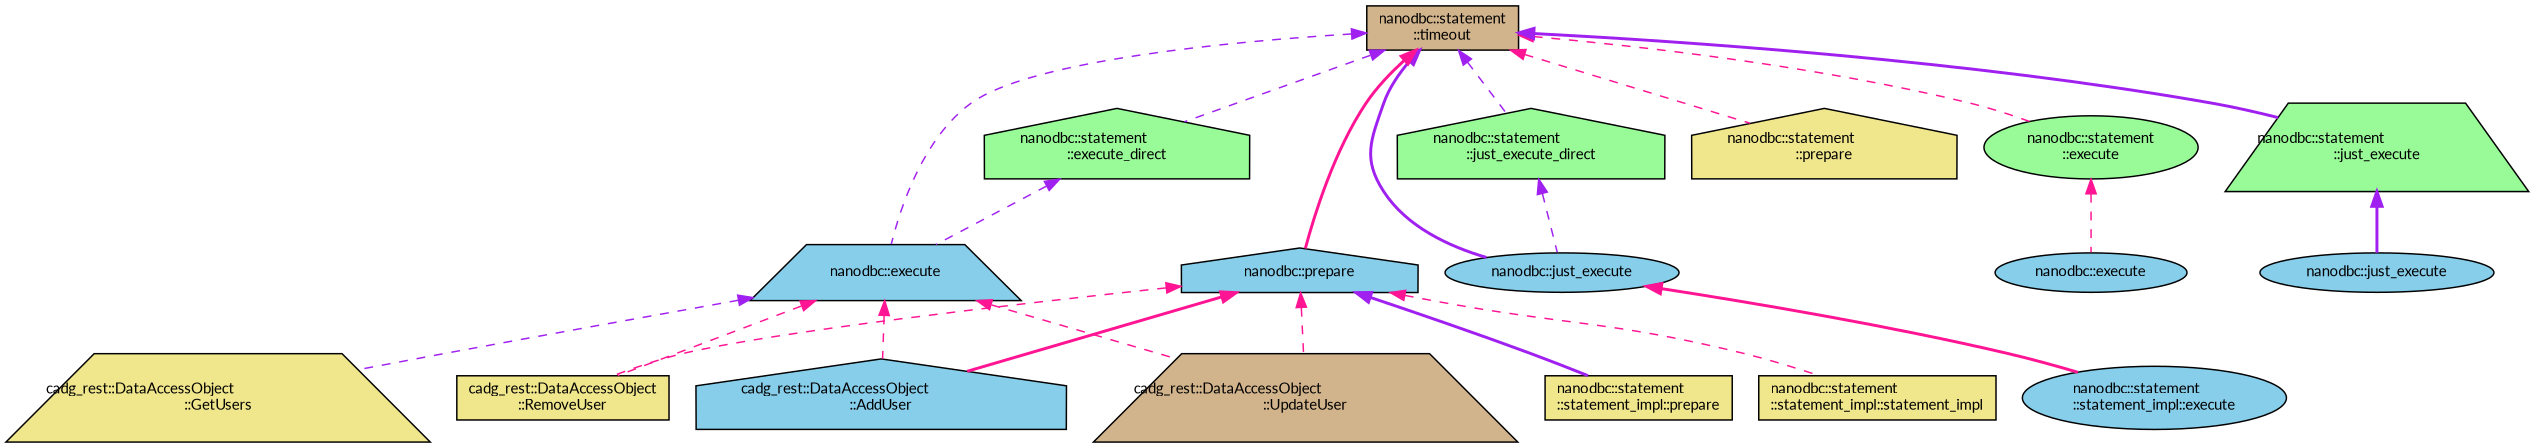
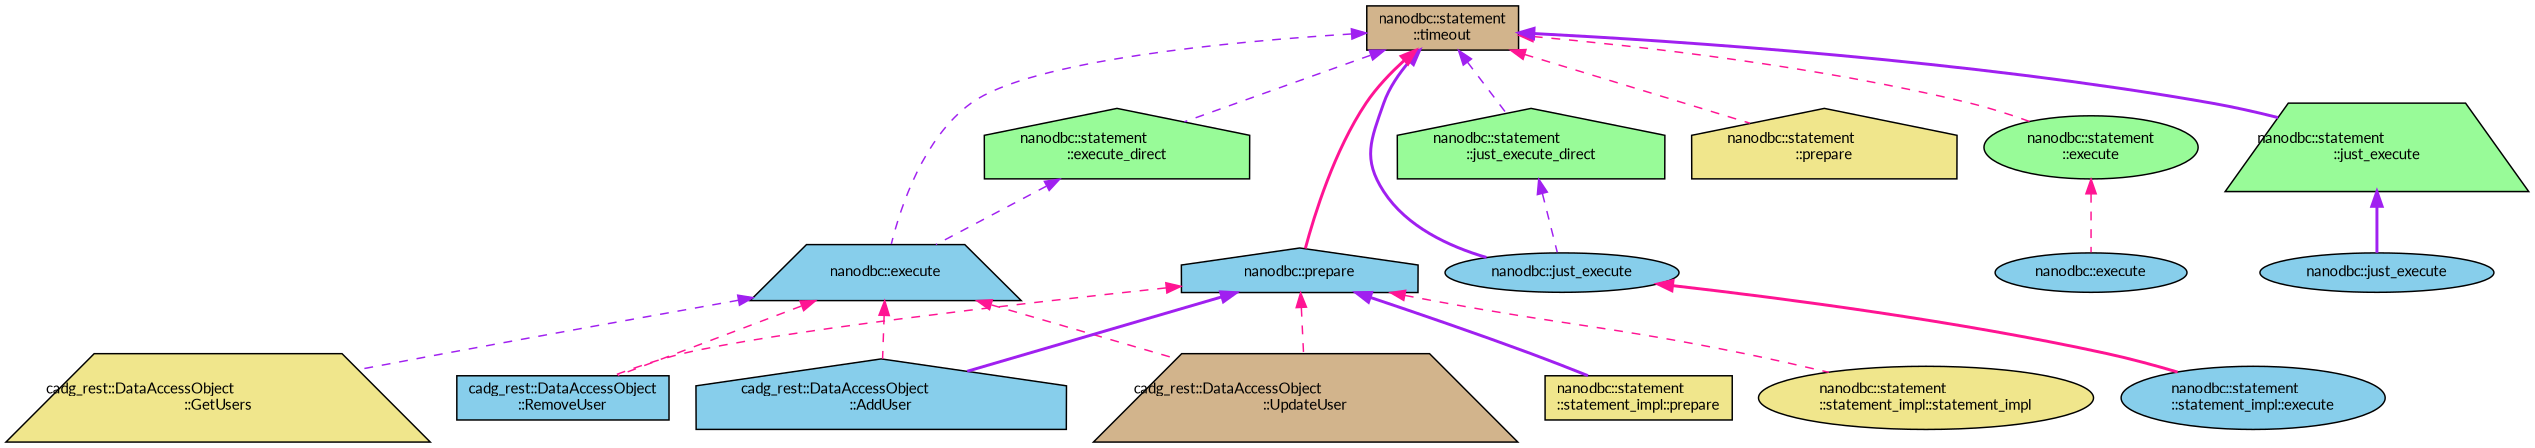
edge "cadg_rest::DataAccessObject ::AddUser" -> "nanodbc::prepare": color deeppink -> purple
node "cadg_rest::DataAccessObject ::RemoveUser": fillcolor khaki -> skyblue
node "nanodbc::statement ::statement_impl::statement_impl": shape box -> ellipse
